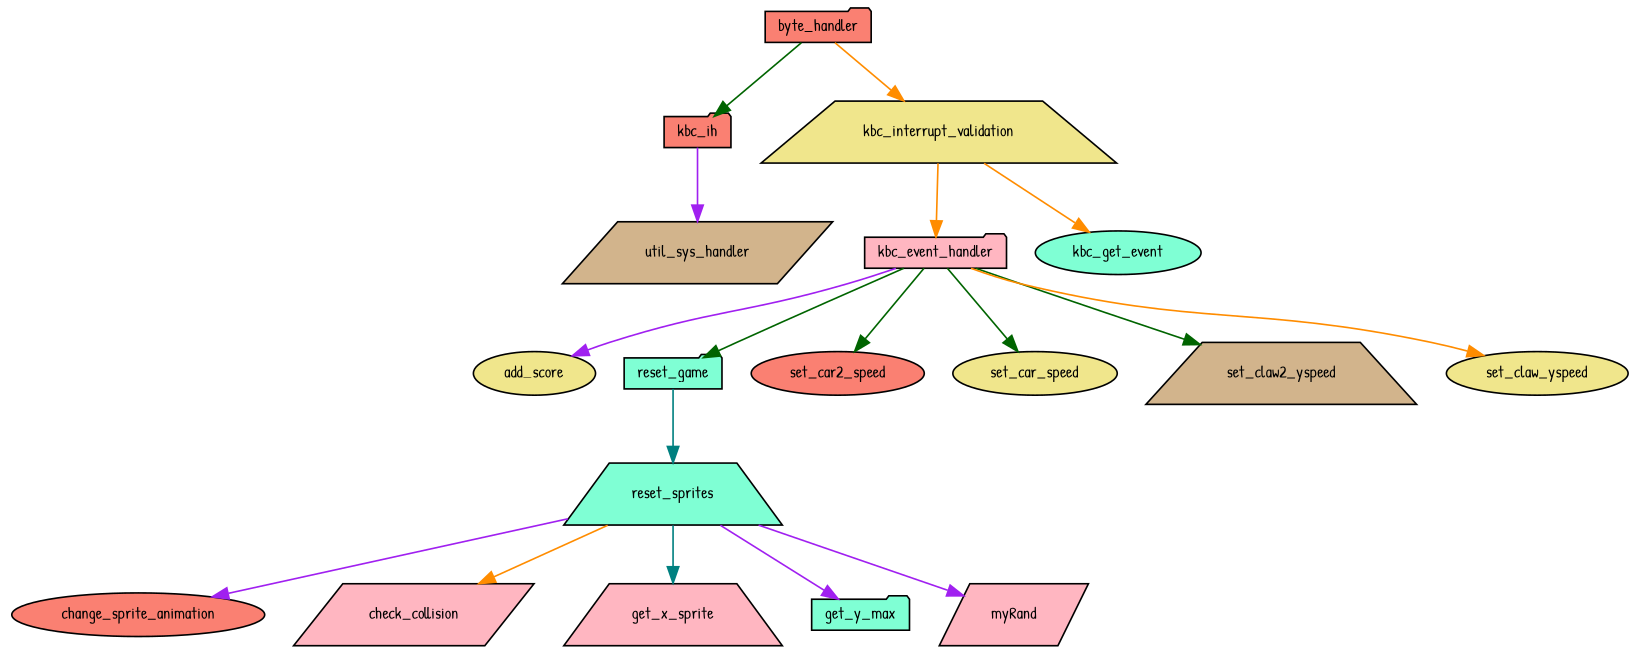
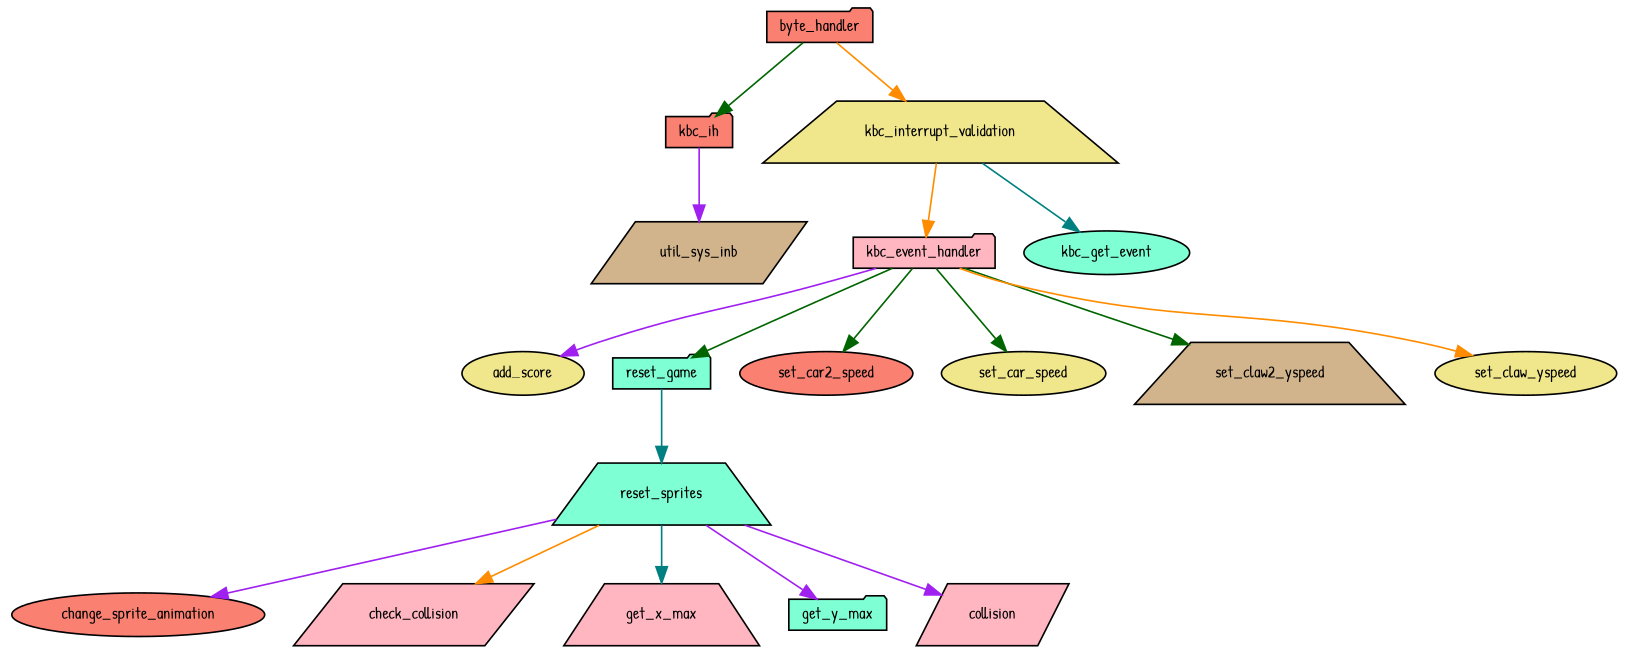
edge "kbc_interrupt_validation" -> "kbc_get_event": color darkorange -> teal
node "util_sys_handler": label "util_sys_handler" -> "util_sys_inb"
node "get_x_sprite": label "get_x_sprite" -> "get_x_max"
node "myRand": label "myRand" -> "collision"
